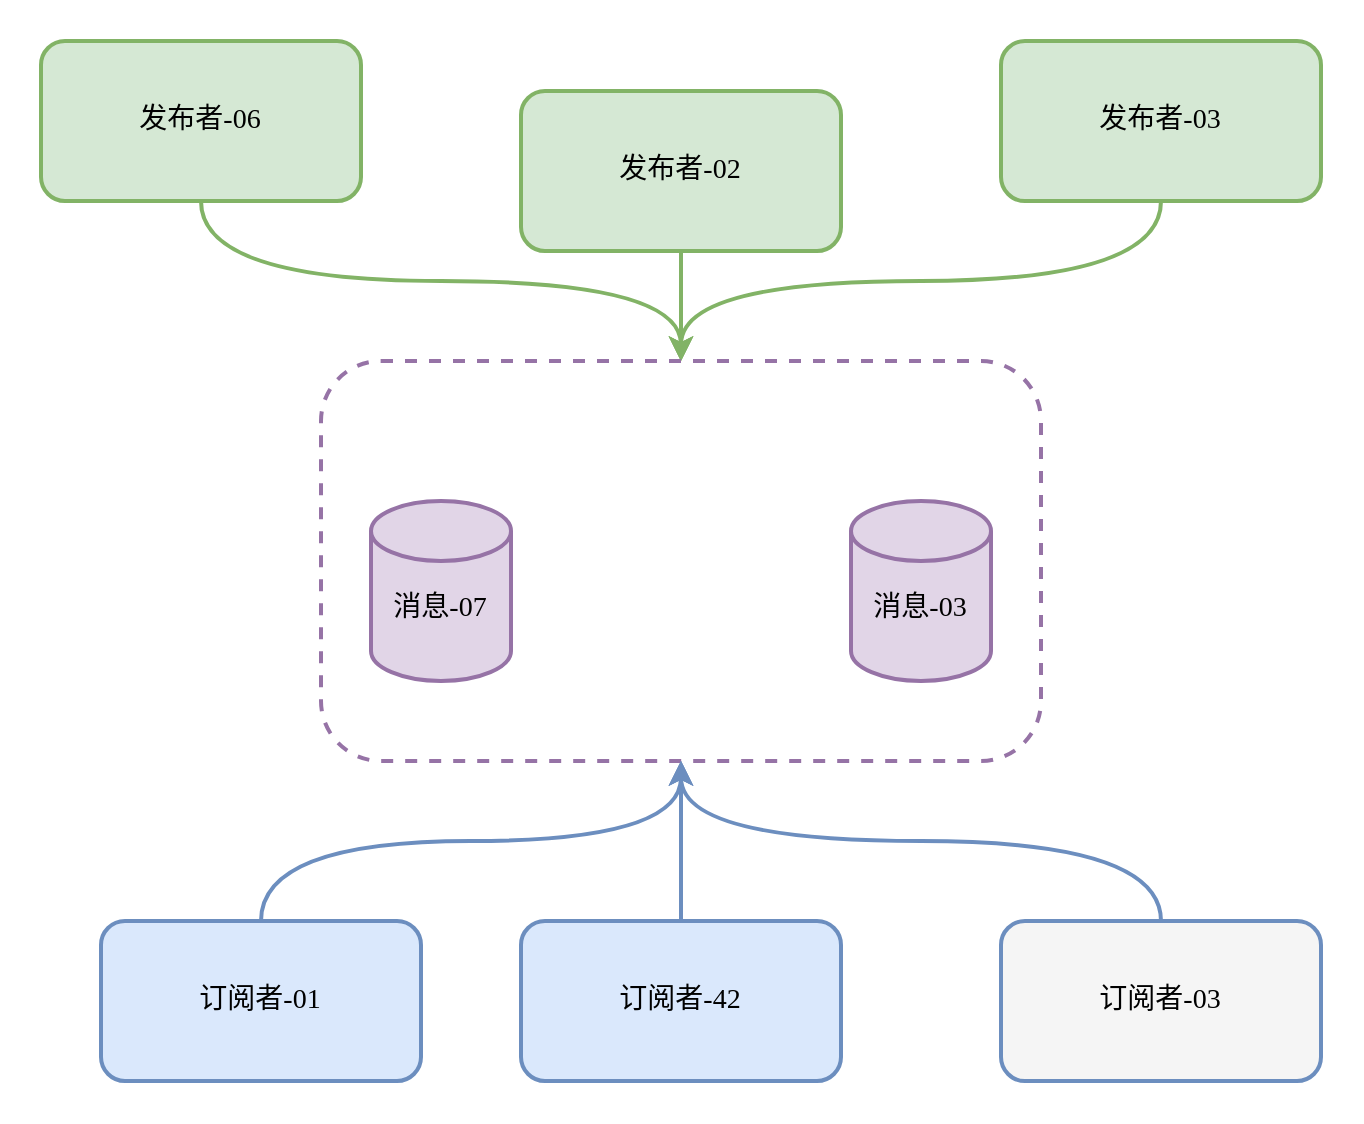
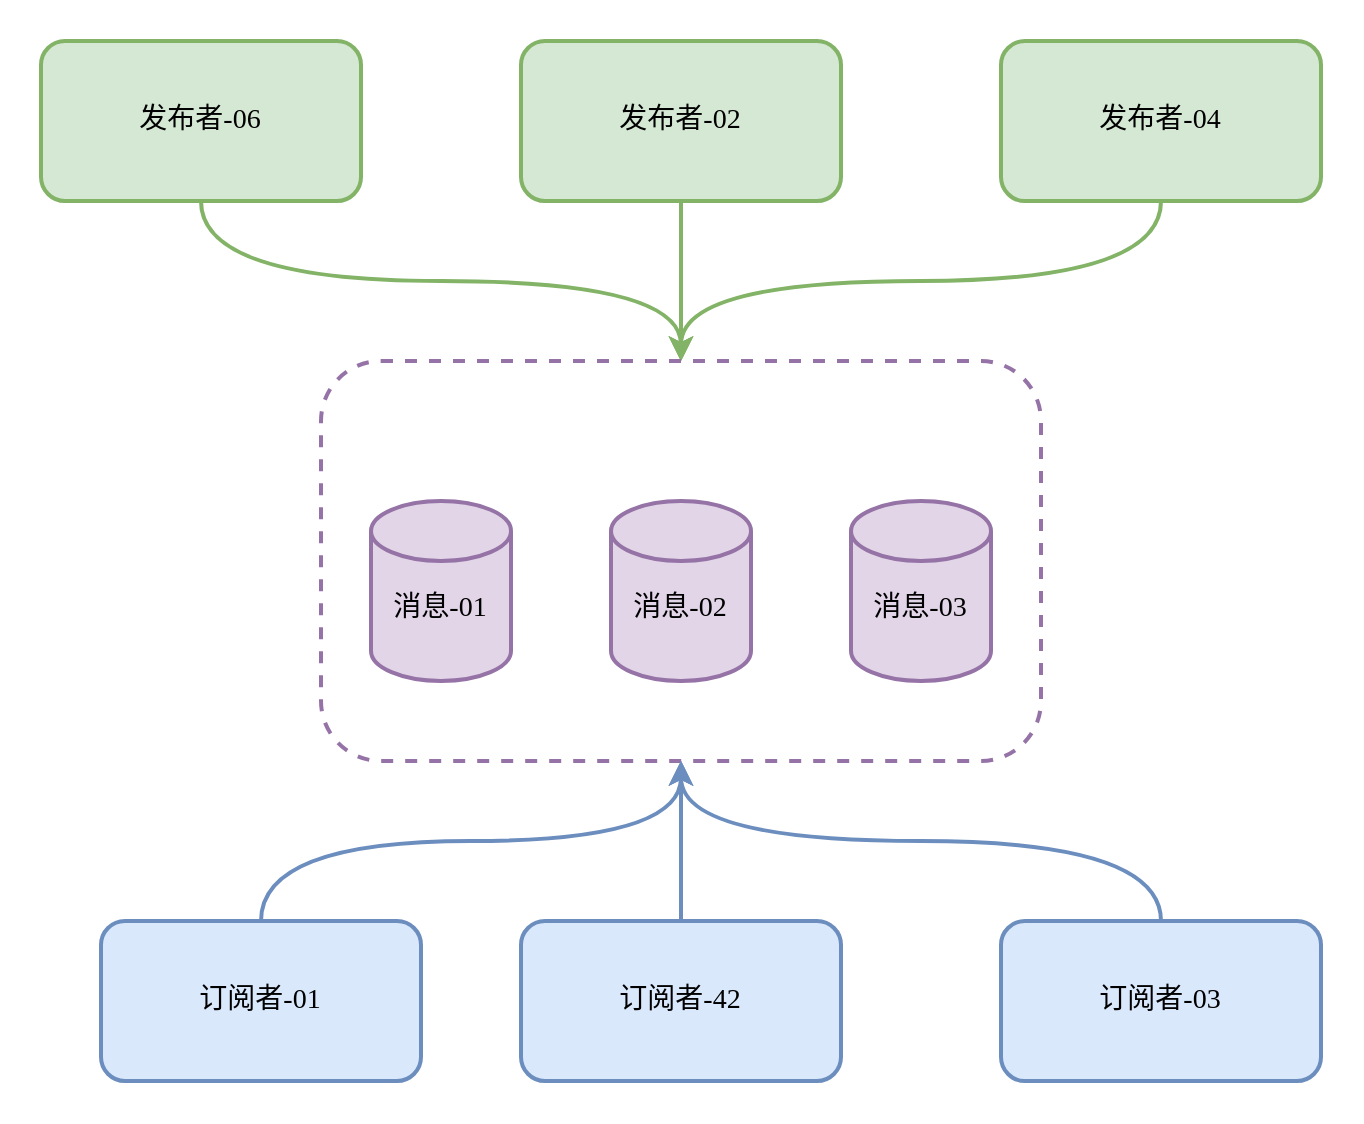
node "发布者-03": label "发布者-03" -> "发布者-04"
node "发布者-02": moved (681, 171) -> (681, 121)
node "消息-07": label "消息-07" -> "消息-01"
node "消息-02": added
node "订阅者-03": fillcolor #f5f5f5 -> #dae8fc
